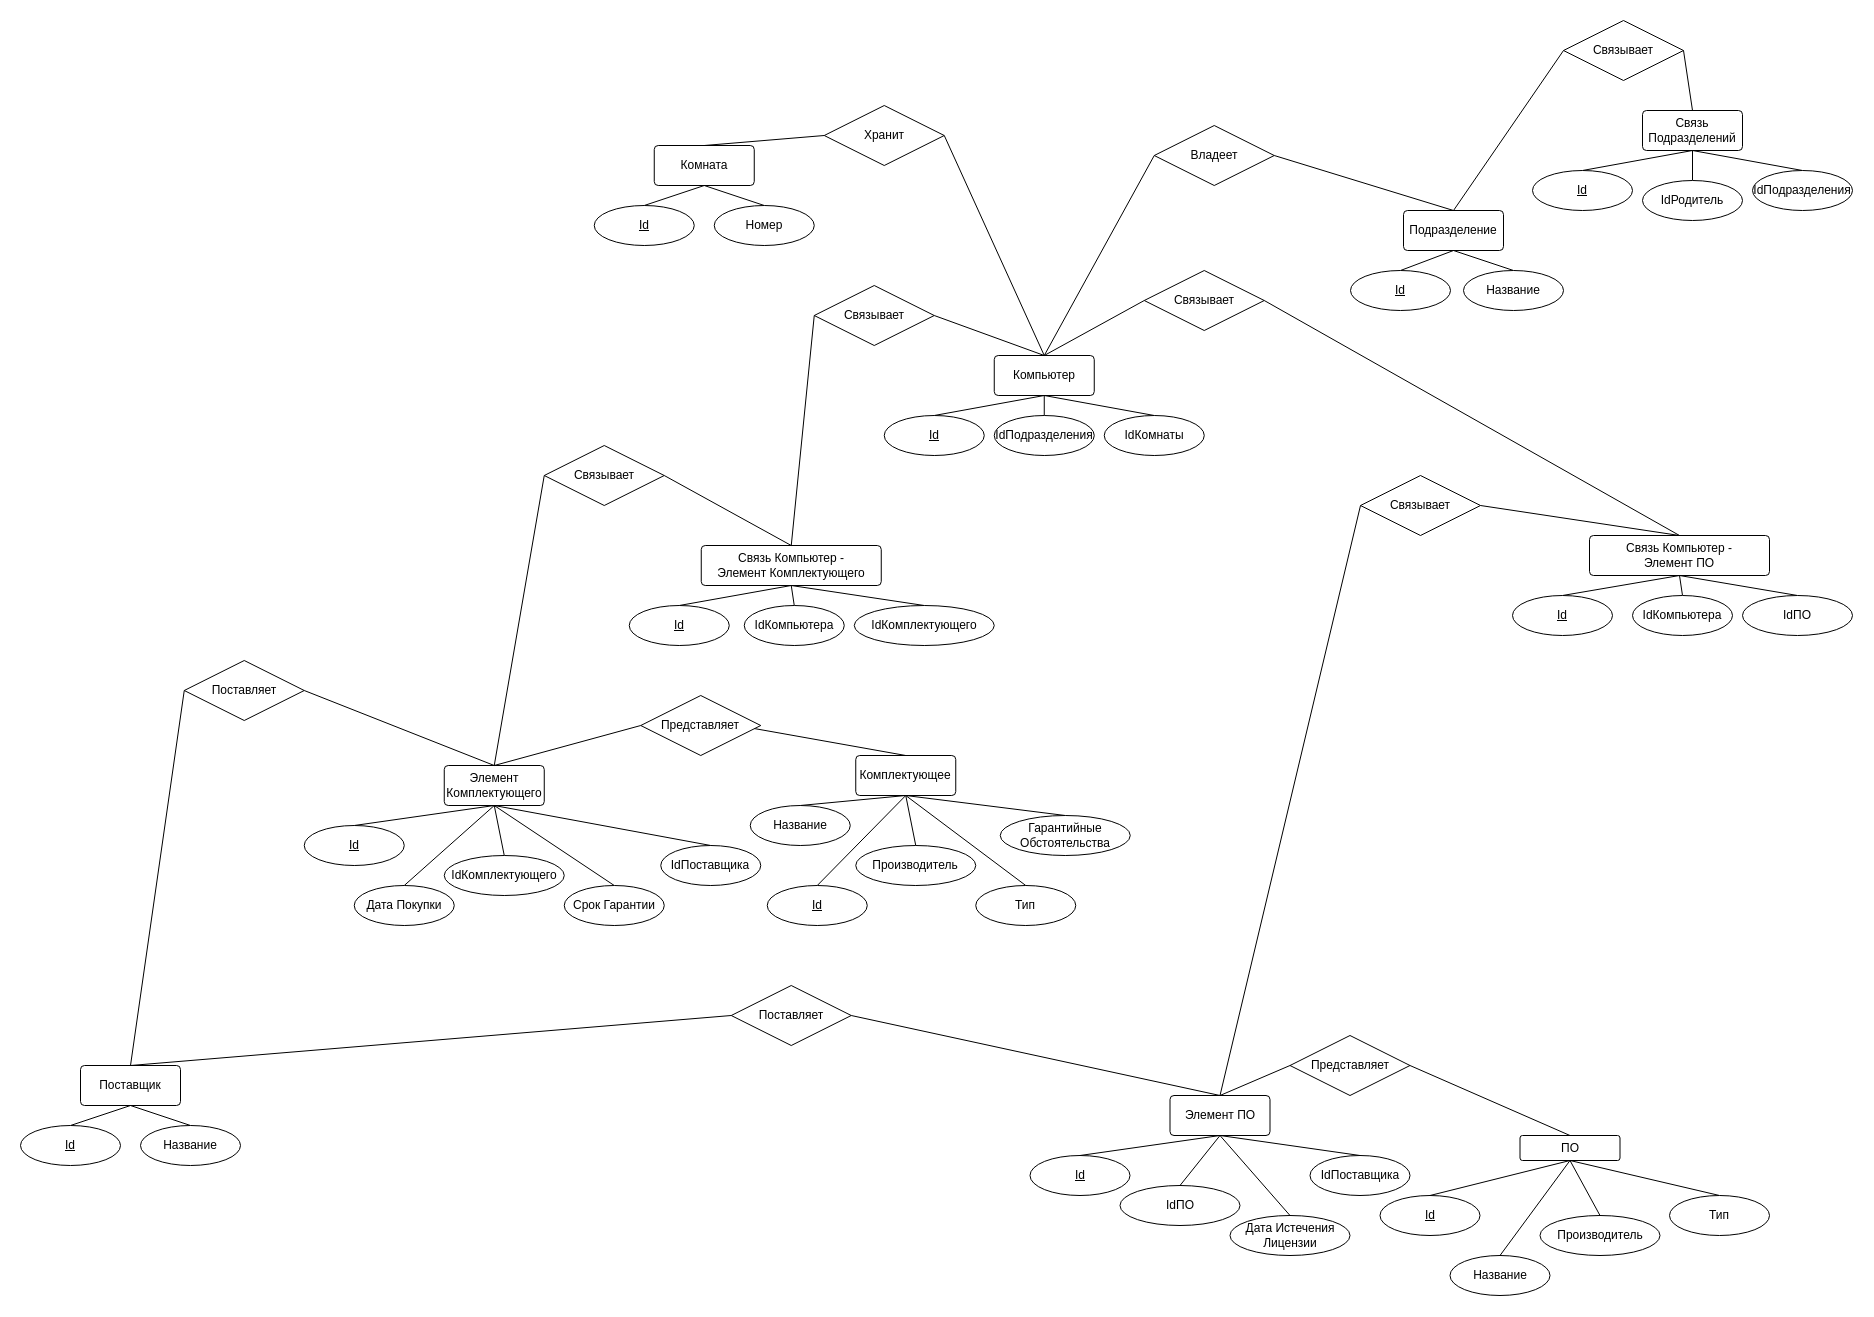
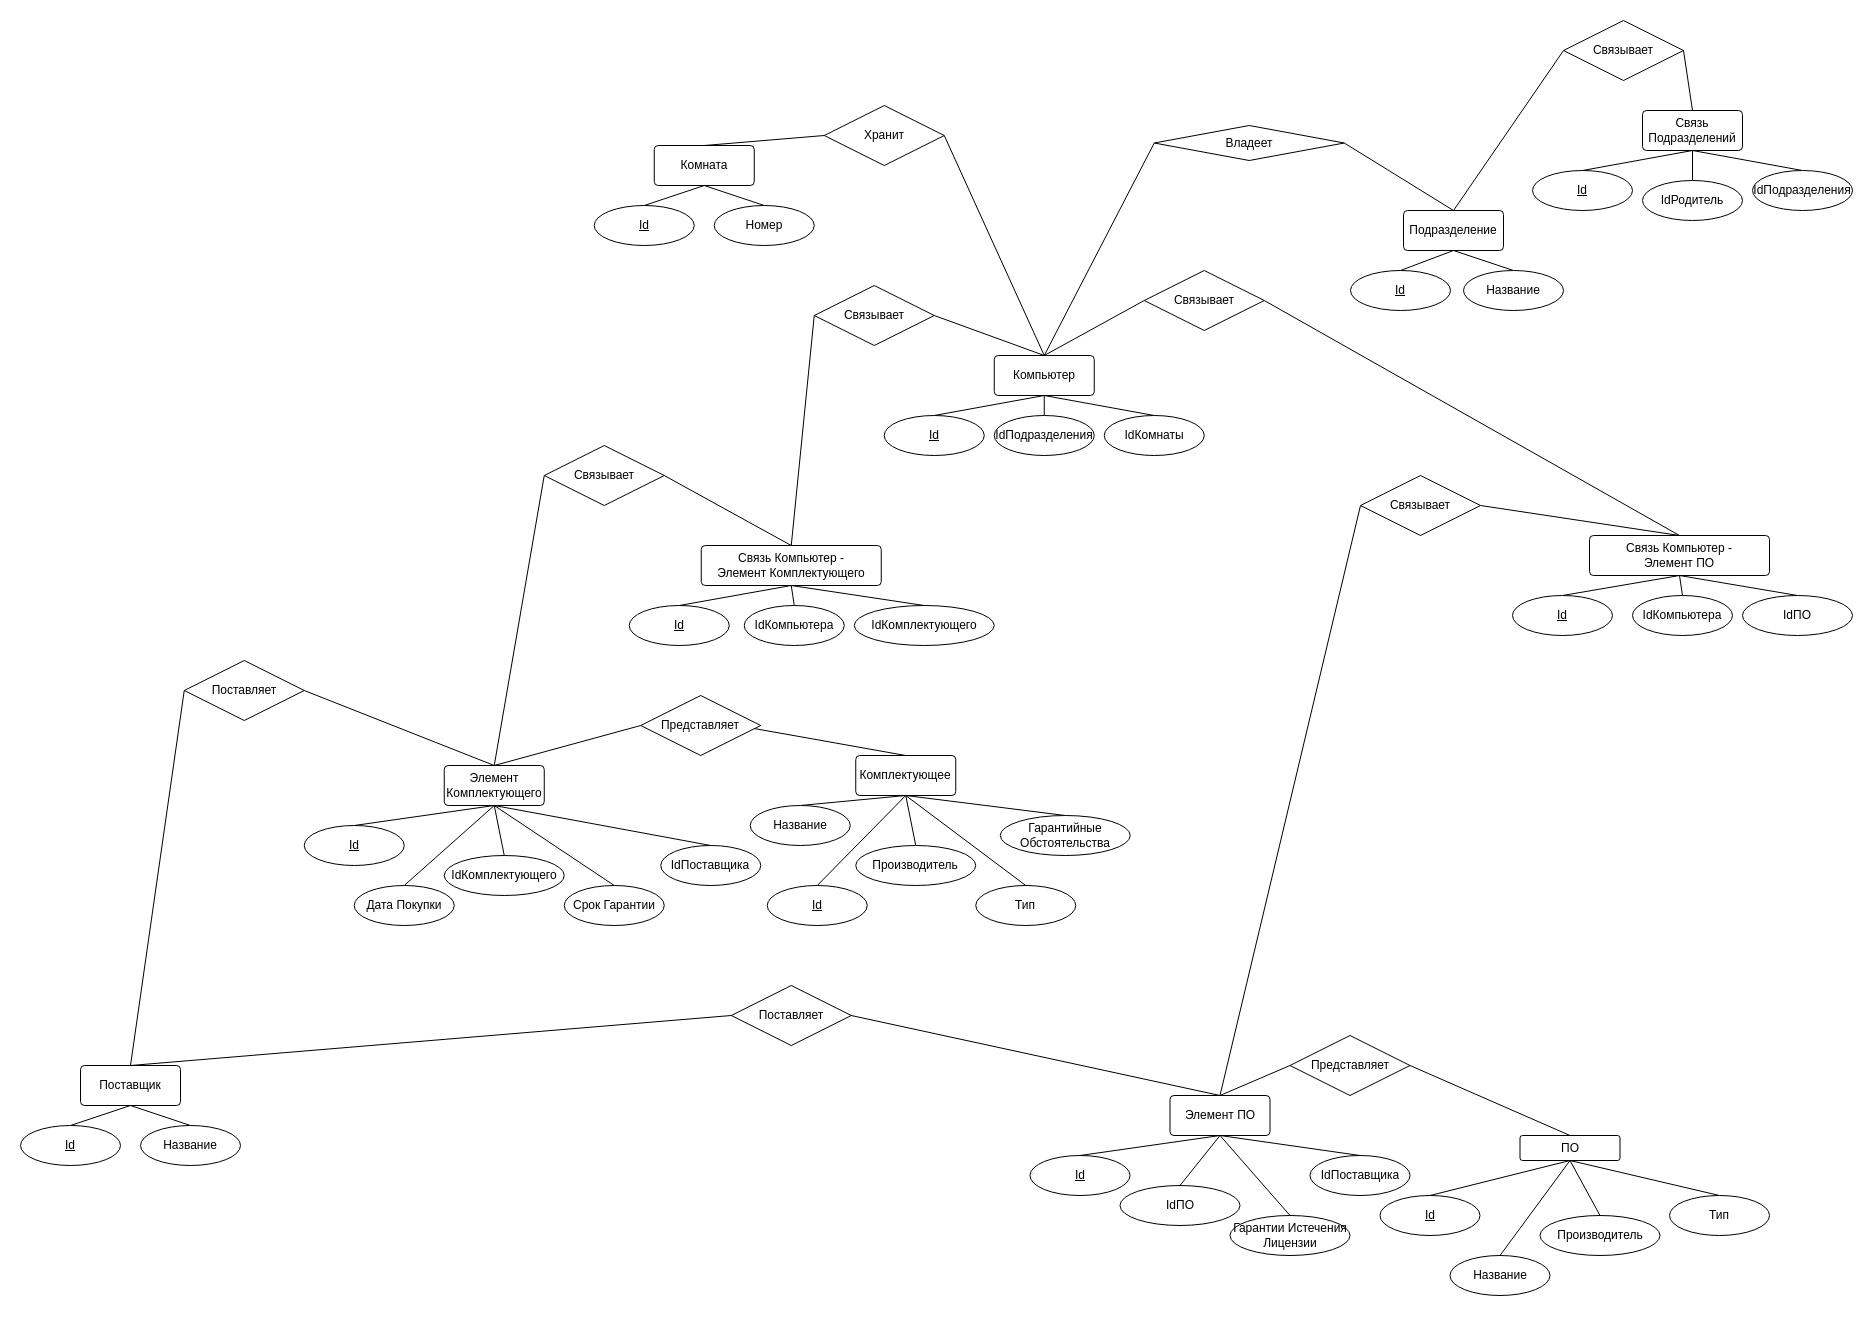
node "Владеет": size 120x60 -> 190x35
node "Дата Истечения Лицензии": label "Дата Истечения Лицензии" -> "Гарантии Истечения Лицензии"
